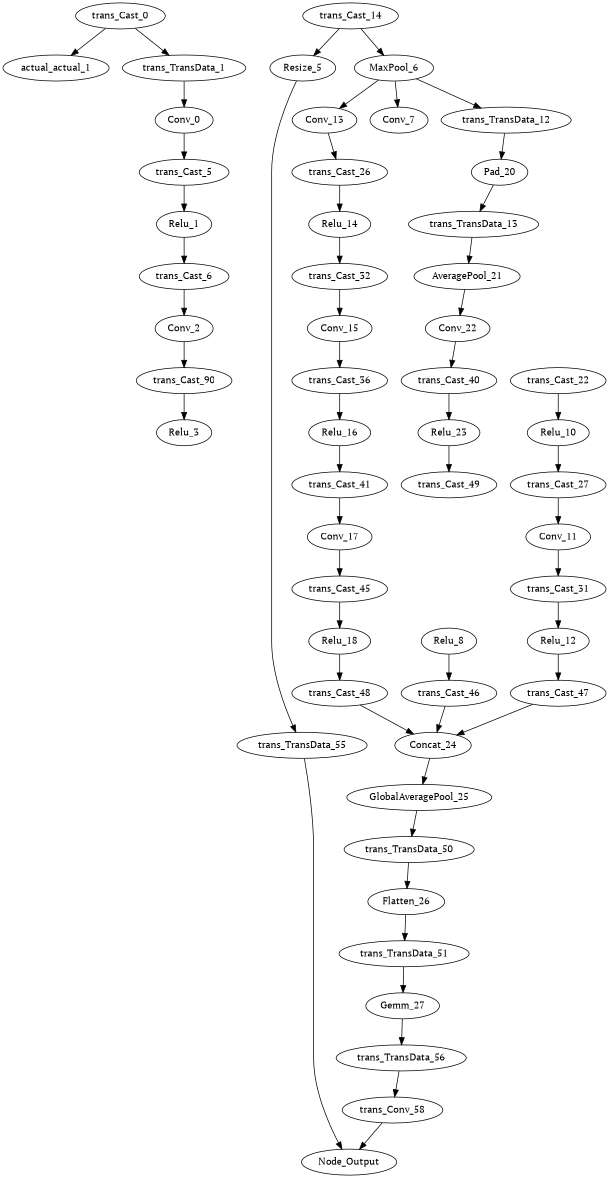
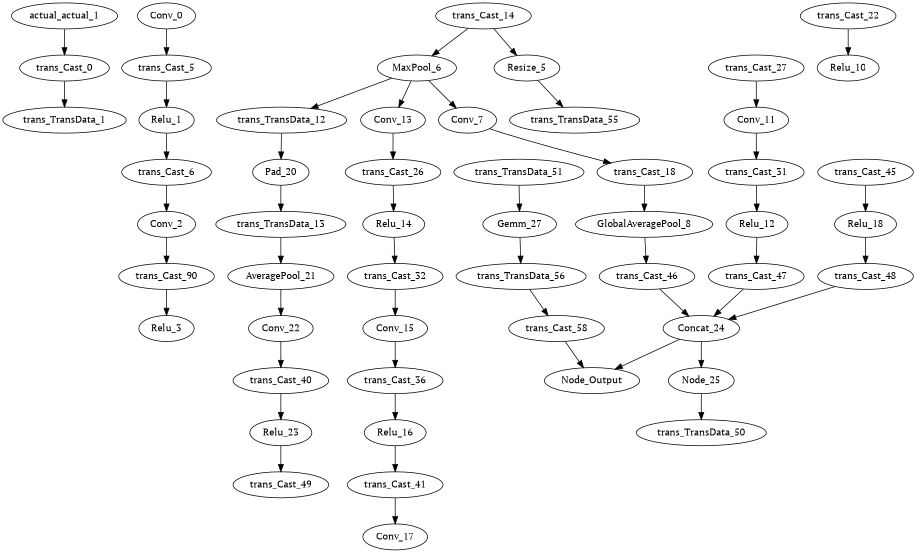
edge "trans_Cast_0" -> "actual_actual_1": reversed
edge "trans_TransData_1" -> "Conv_0": removed
node "trans_Cast_18": added
edge "Relu_10" -> "trans_Cast_27": removed
edge "Conv_17" -> "trans_Cast_45": removed
node "Relu_8": label "Relu_8" -> "GlobalAveragePool_8"
node "GlobalAveragePool_25": label "GlobalAveragePool_25" -> "Node_25"
node "Flatten_26": removed
edge "trans_TransData_55" -> "Node_Output": now "Concat_24" -> "Node_Output"
node "trans_Conv_58": label "trans_Conv_58" -> "trans_Cast_58"
